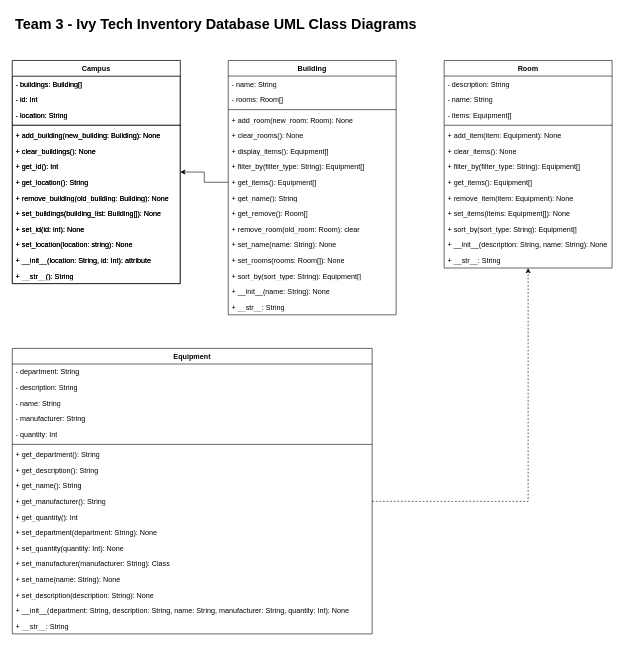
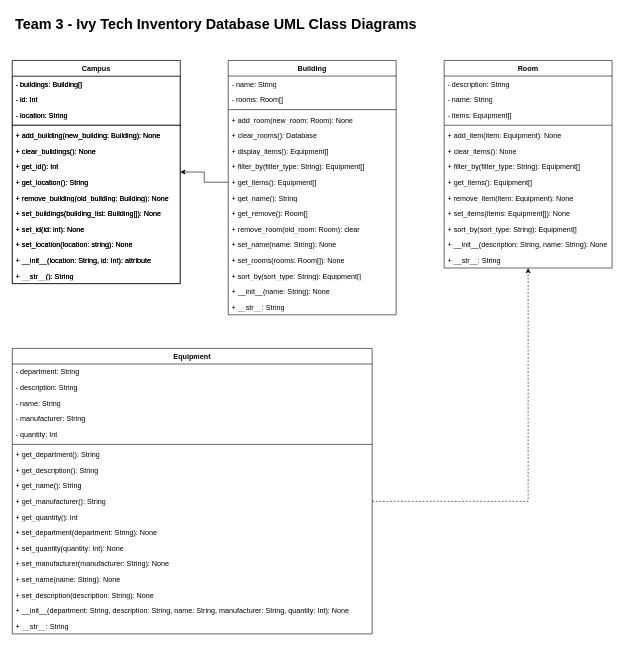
node "+ clear_rooms(): None": label "+ clear_rooms(): None" -> "+ clear_rooms(): Database"
node "+ set_manufacturer(manufacturer: String): Class": label "+ set_manufacturer(manufacturer: String): Class" -> "+ set_manufacturer(manufacturer: String): None"
